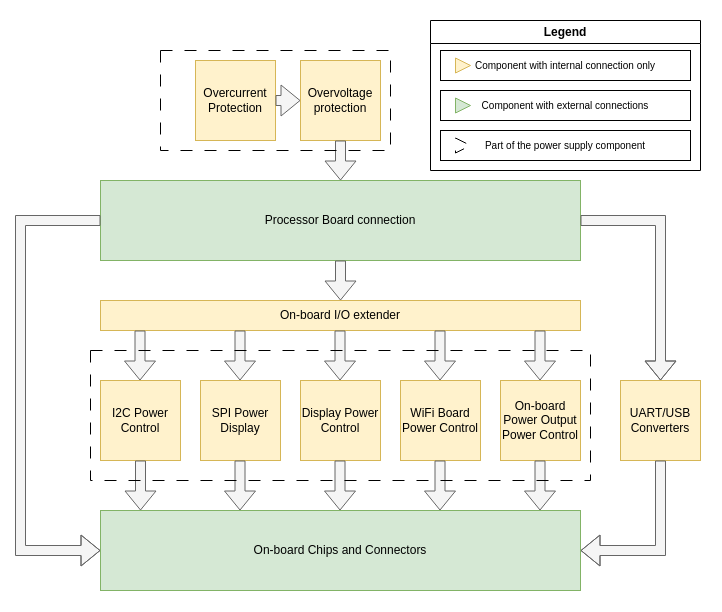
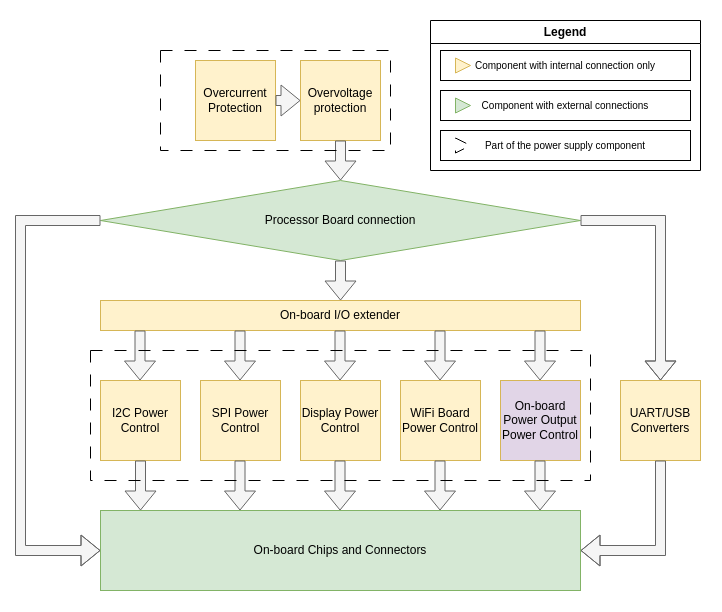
node "Processor Board connection": shape rectangle -> diamond
node "SPI Power Display": label "SPI Power Display" -> "SPI Power Control"
node "On-board Power Output Power Control": fillcolor #fff2cc -> #e1d5e7
